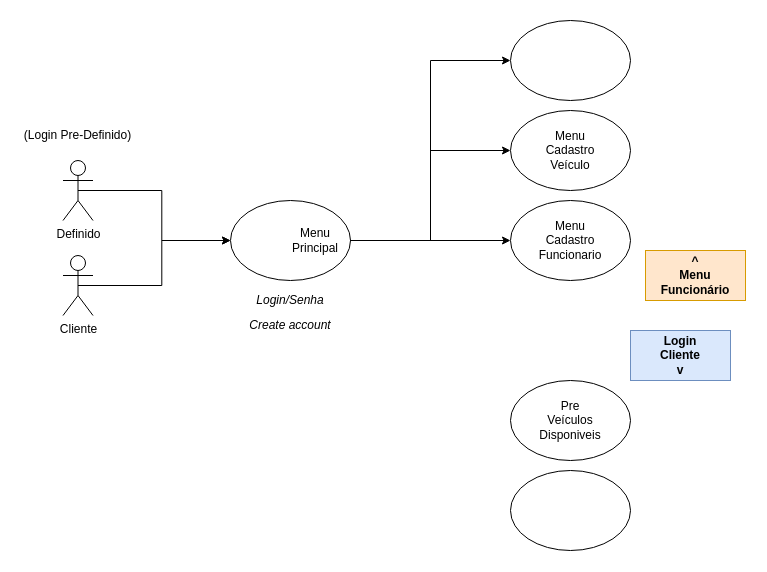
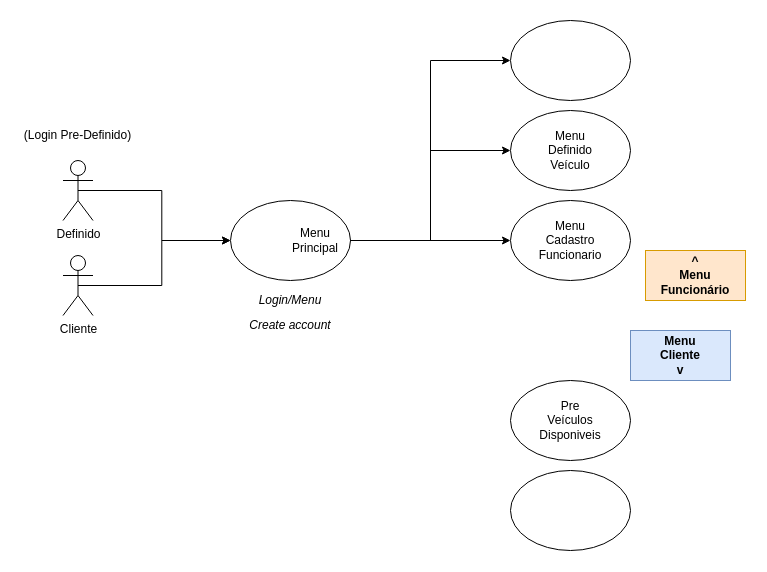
node "Menu Cadastro Veículo": label "Menu Cadastro Veículo" -> "Menu Definido Veículo"
node "Login/Senha": label "Login/Senha" -> "Login/Menu"
node "Login Cliente v": label "Login Cliente v" -> "Menu Cliente v"
